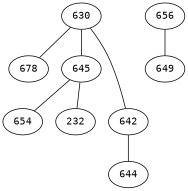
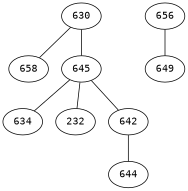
edge "630" -- "642": now "645" -- "642"
node "678": label "678" -> "658"
node "654": label "654" -> "634"
